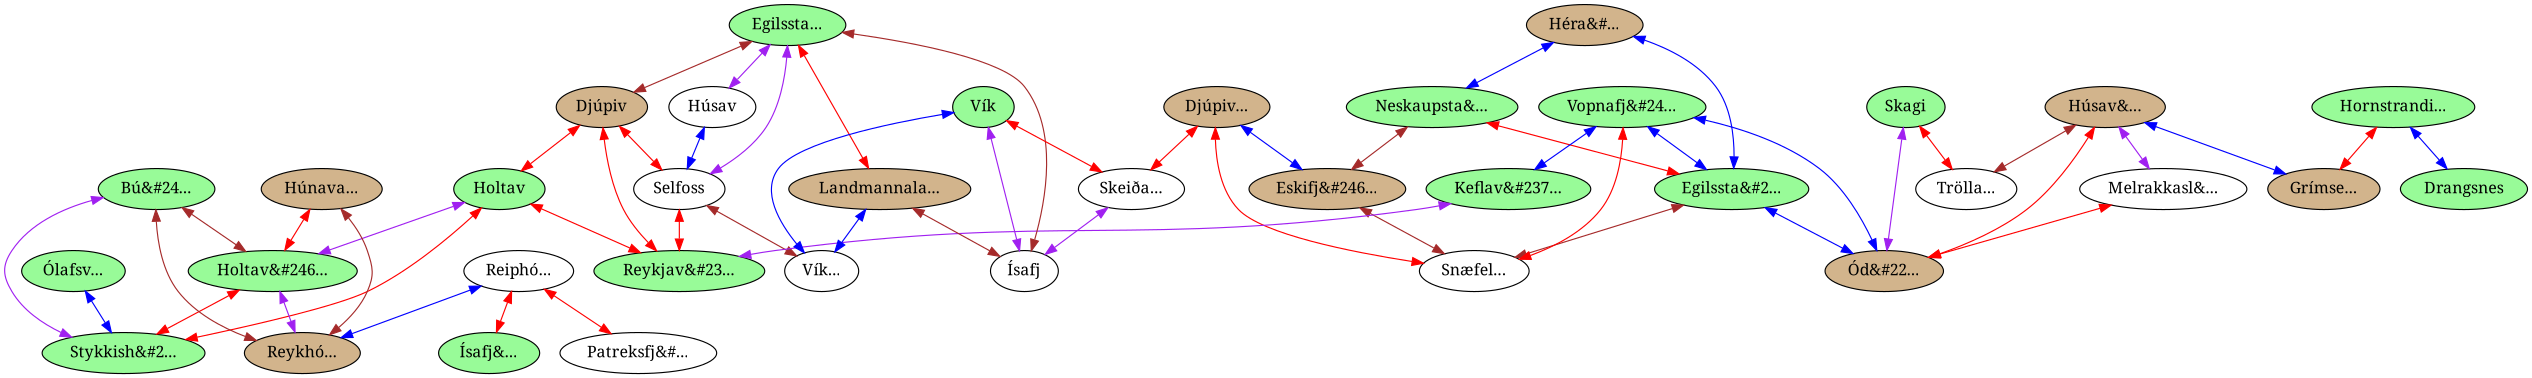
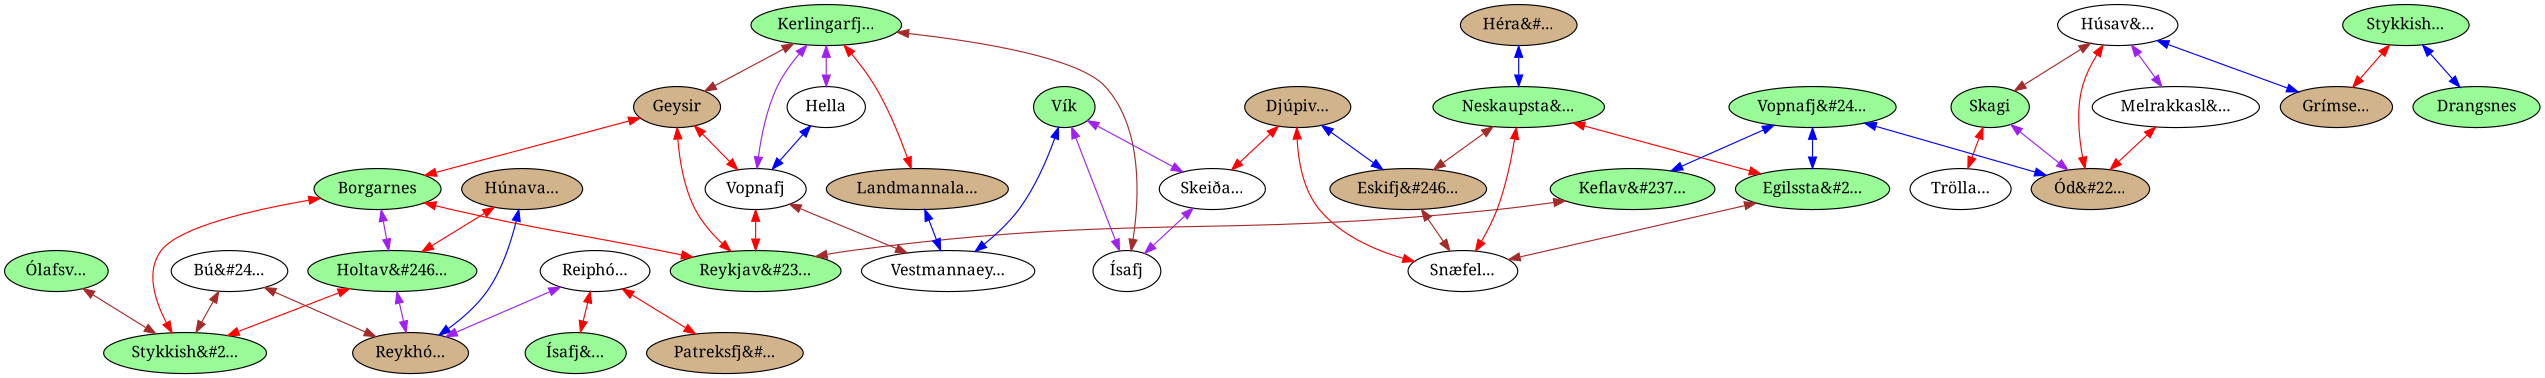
node "Egilssta...": label "Egilssta..." -> "Kerlingarfj..."
edge "Héra&#..." -- "Egilssta&#2...": removed
node "Djúpiv": label "Djúpiv" -> "Geysir"
node "Húsav": label "Húsav" -> "Hella"
node "Húsav&...": fillcolor tan -> white
node "Hornstrandi...": label "Hornstrandi..." -> "Stykkish..."
edge "Vík" -- "Skeiða...": color red -> purple
edge "Húsav&..." -- "Trölla...": now "Húsav&..." -- "Skagi"
node "Bú&#24...": fillcolor palegreen -> white
node "Holtav": label "Holtav" -> "Borgarnes"
node "Selfoss": label "Selfoss" -> "Vopnafj"
edge "Vopnafj&#24..." -- "Snæfel...": now "Neskaupsta&..." -- "Snæfel..."
edge "Landmannala..." -- "Ísafj": removed
edge "Bú&#24..." -- "Holtav&#246...": removed
edge "Keflav&#237..." -- "Reykjav&#23...": color purple -> brown
edge "Egilssta&#2..." -- "Ód&#22...": removed
edge "Bú&#24..." -- "Stykkish&#2...": color purple -> brown
node "Vík...": label "Vík..." -> "Vestmannaey..."
edge "Húnava..." -- "Reykhó...": color brown -> blue
edge "Ólafsv..." -- "Stykkish&#2...": color blue -> brown
edge "Reiphó..." -- "Reykhó...": color blue -> purple
node "Patreksfj&#...": fillcolor white -> tan
